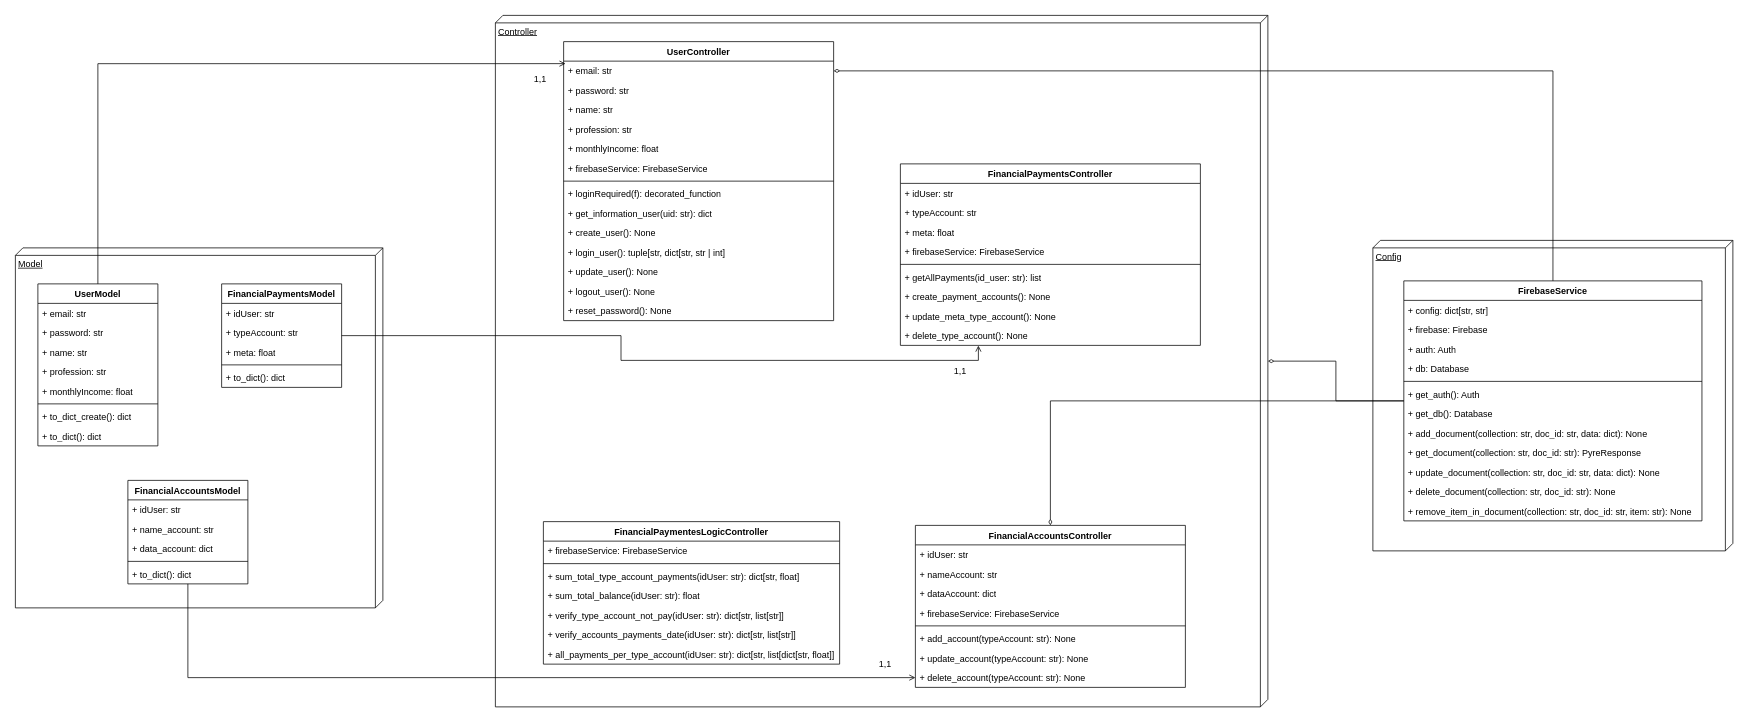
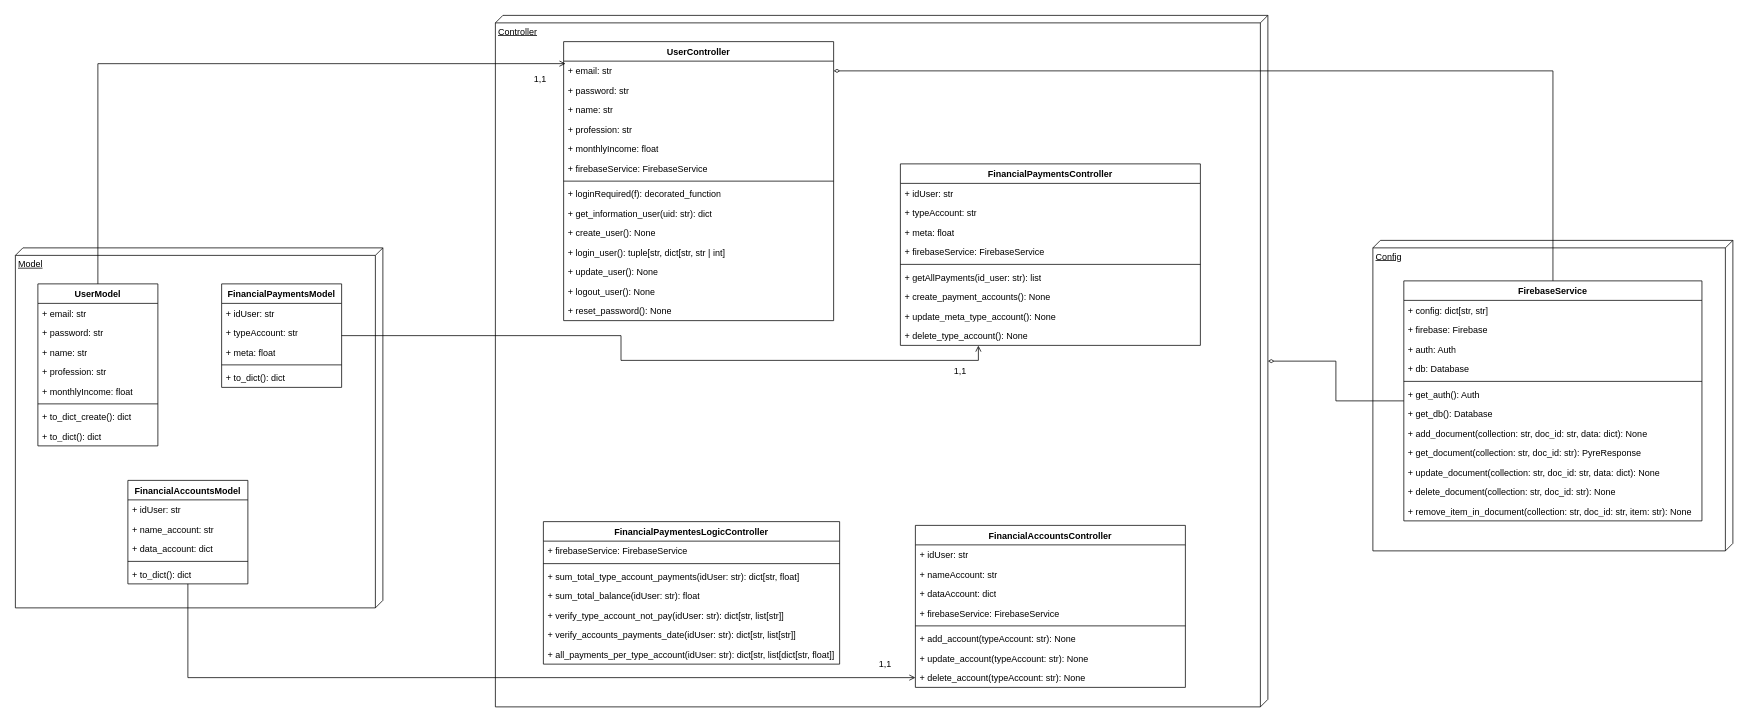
edge "FirebaseService" -> "FinancialAccountsController": removed
